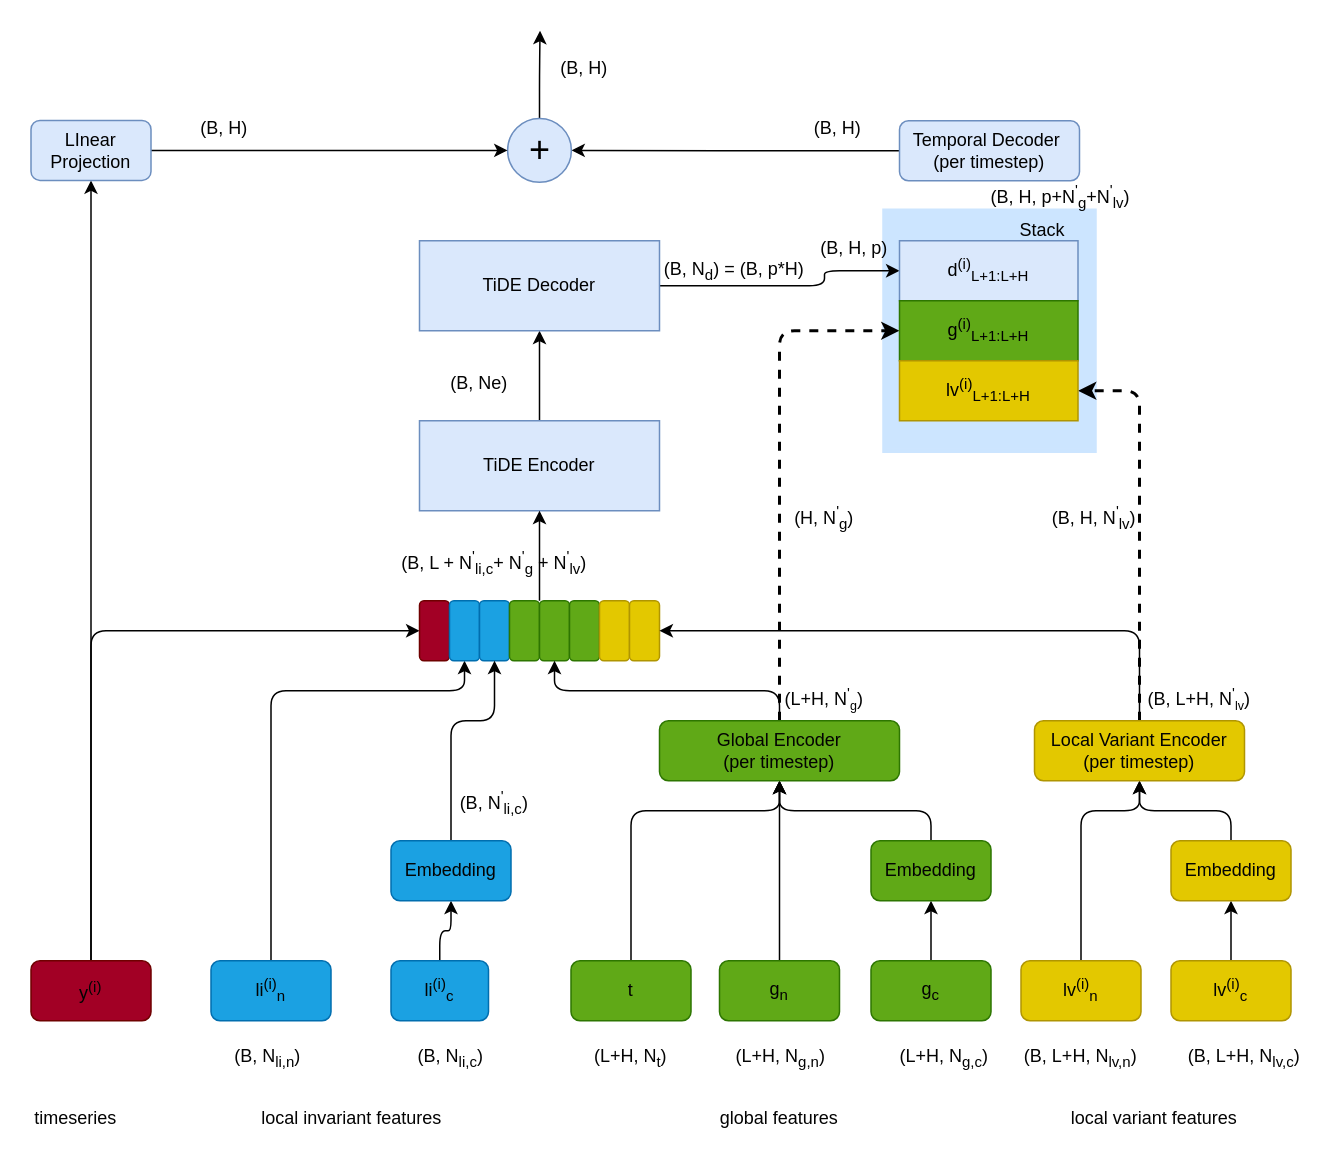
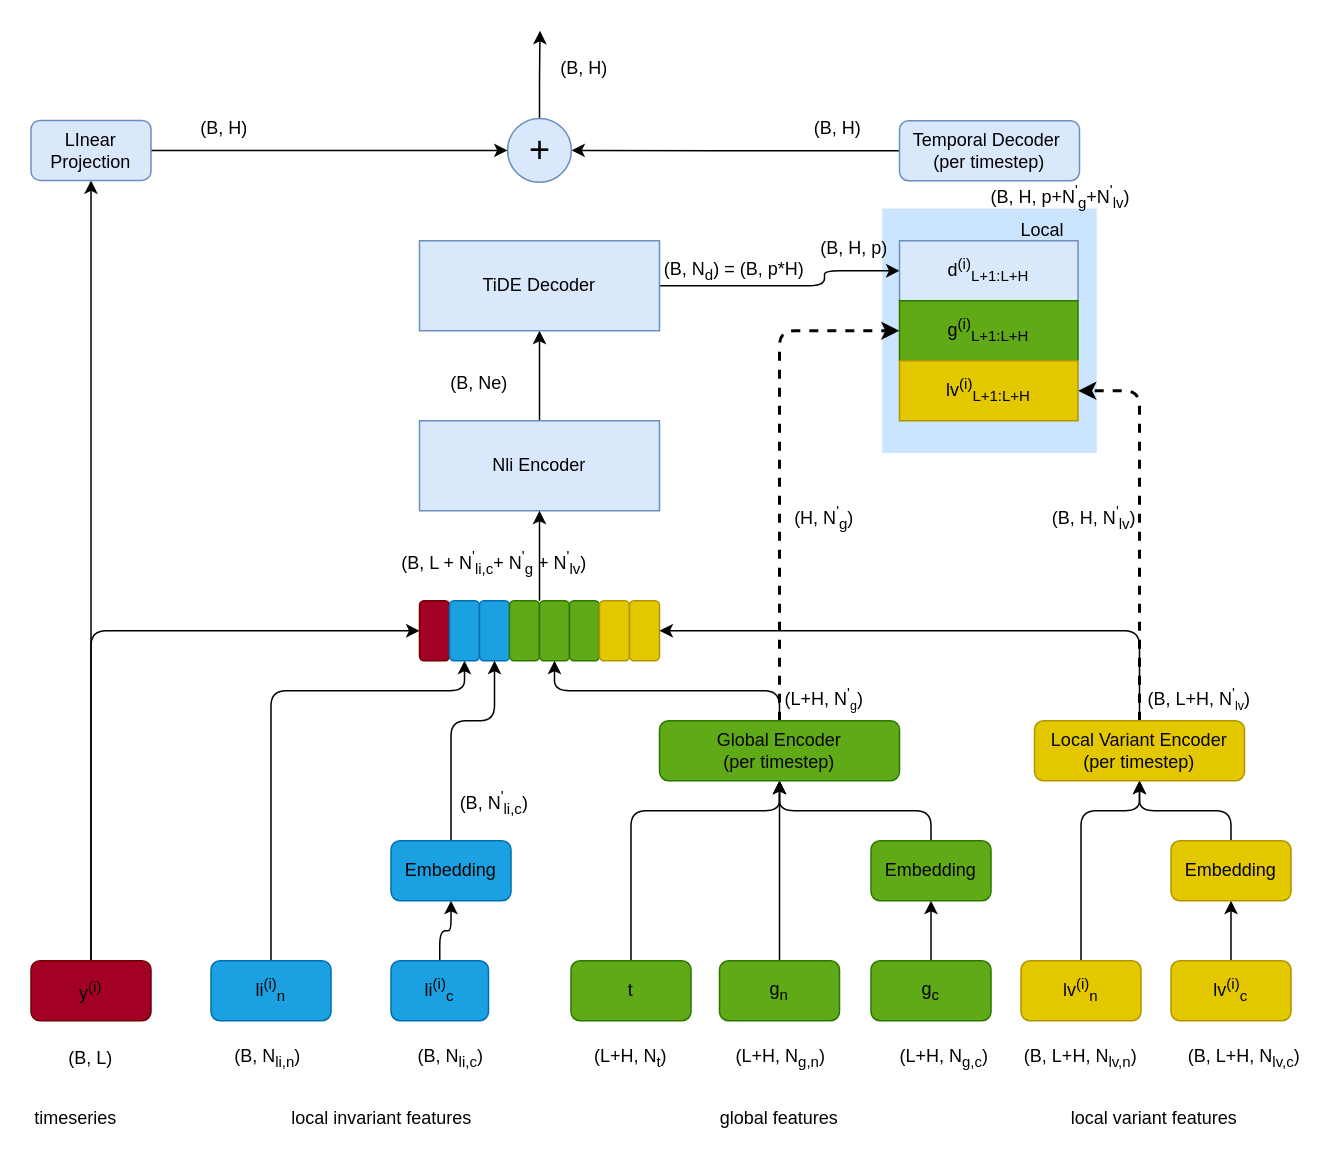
node "Stack": label "Stack" -> "Local"
node "TiDE Encoder": label "TiDE Encoder" -> "Nli Encoder"
node "(B, L)": added
node "local invariant features": moved (352, 1118) -> (382, 1118)
